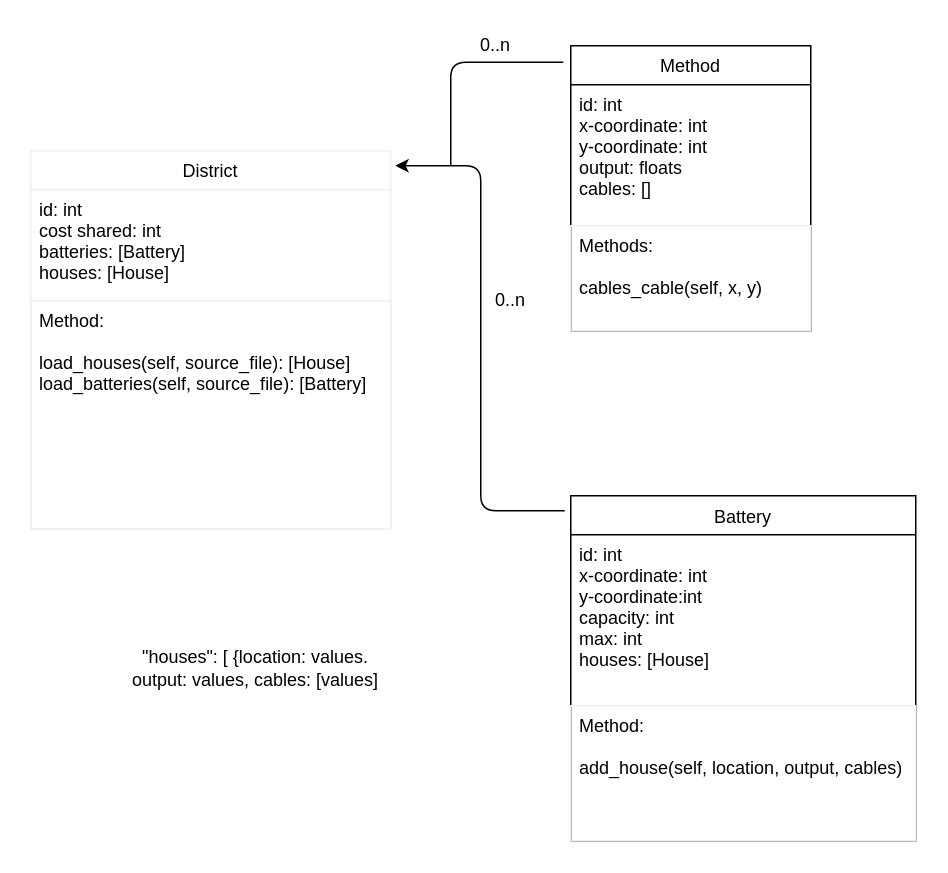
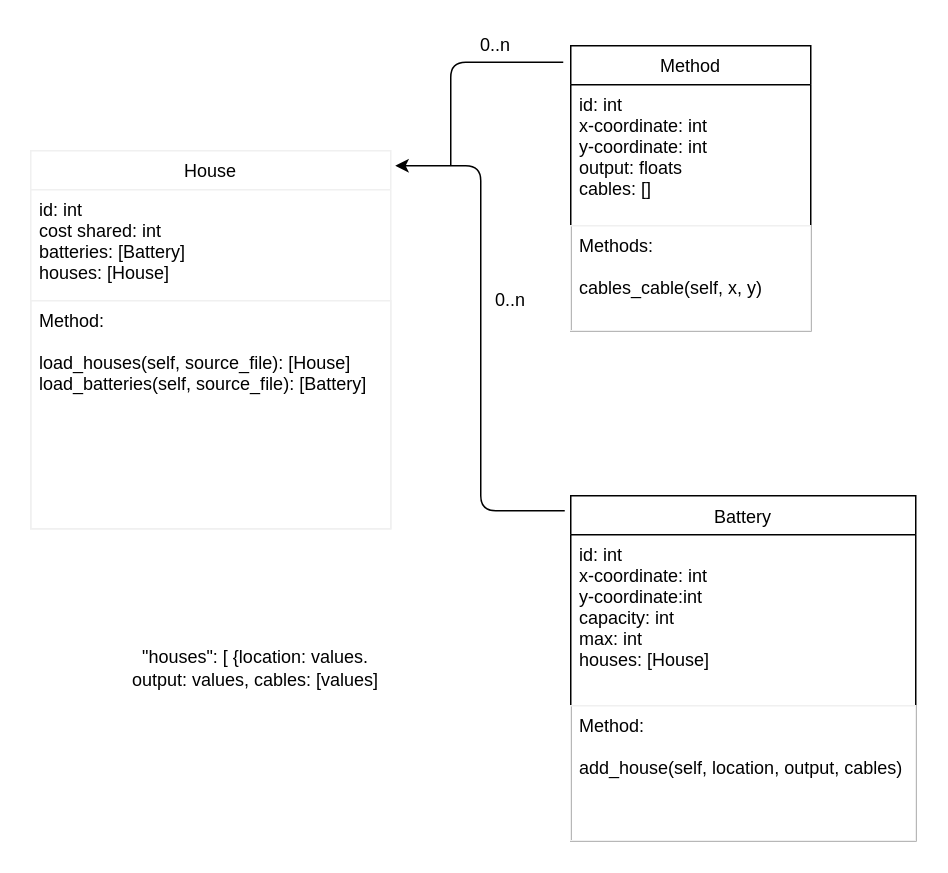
node "District": label "District" -> "House"
